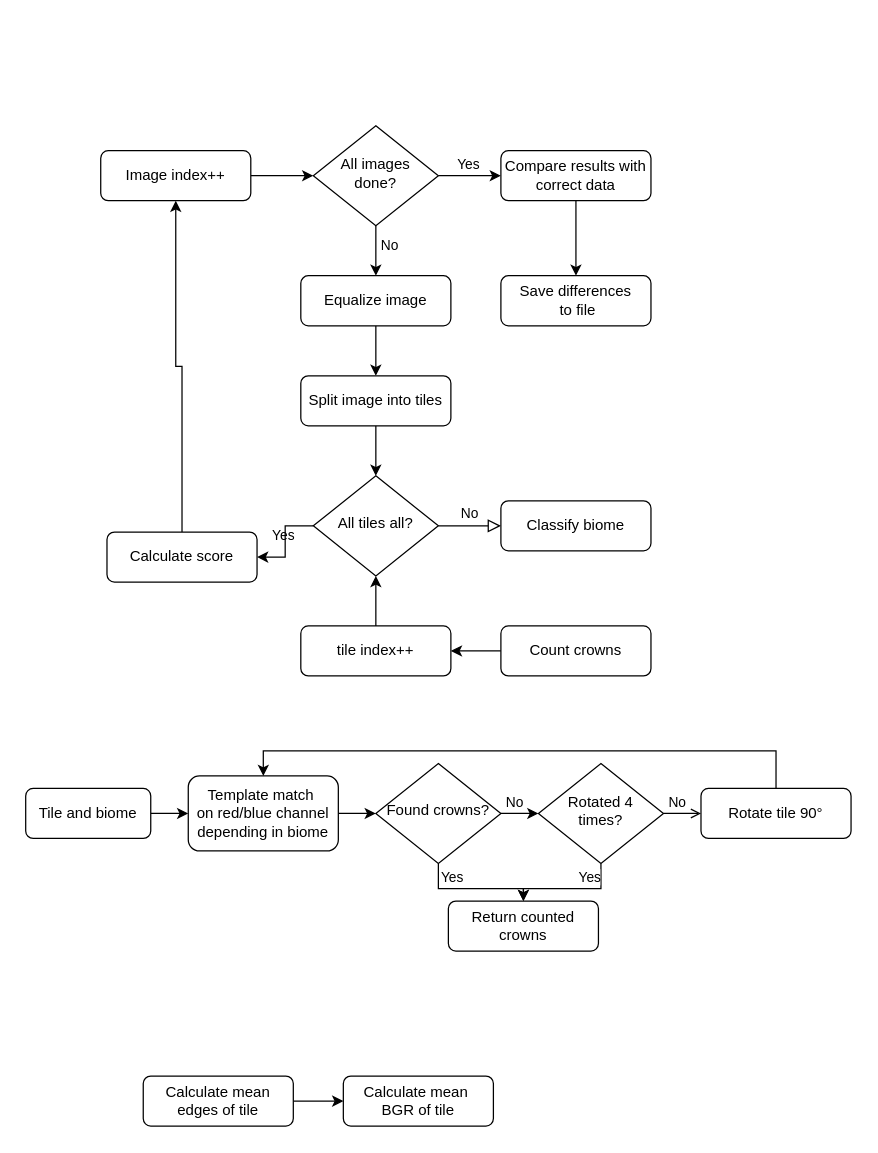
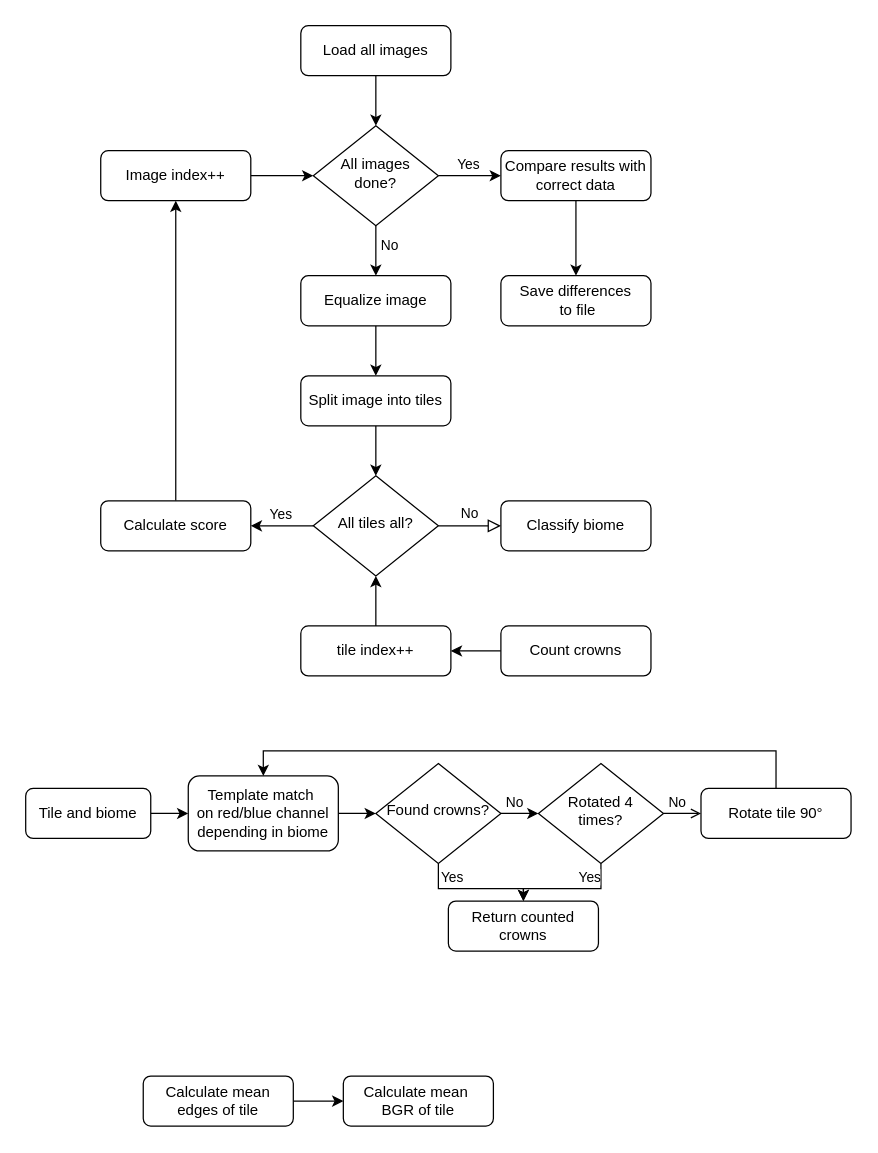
node "Load all images": added
edge "Load all images" -> "All images done?": added
node "Calculate score": moved (182, 557) -> (176, 526)
